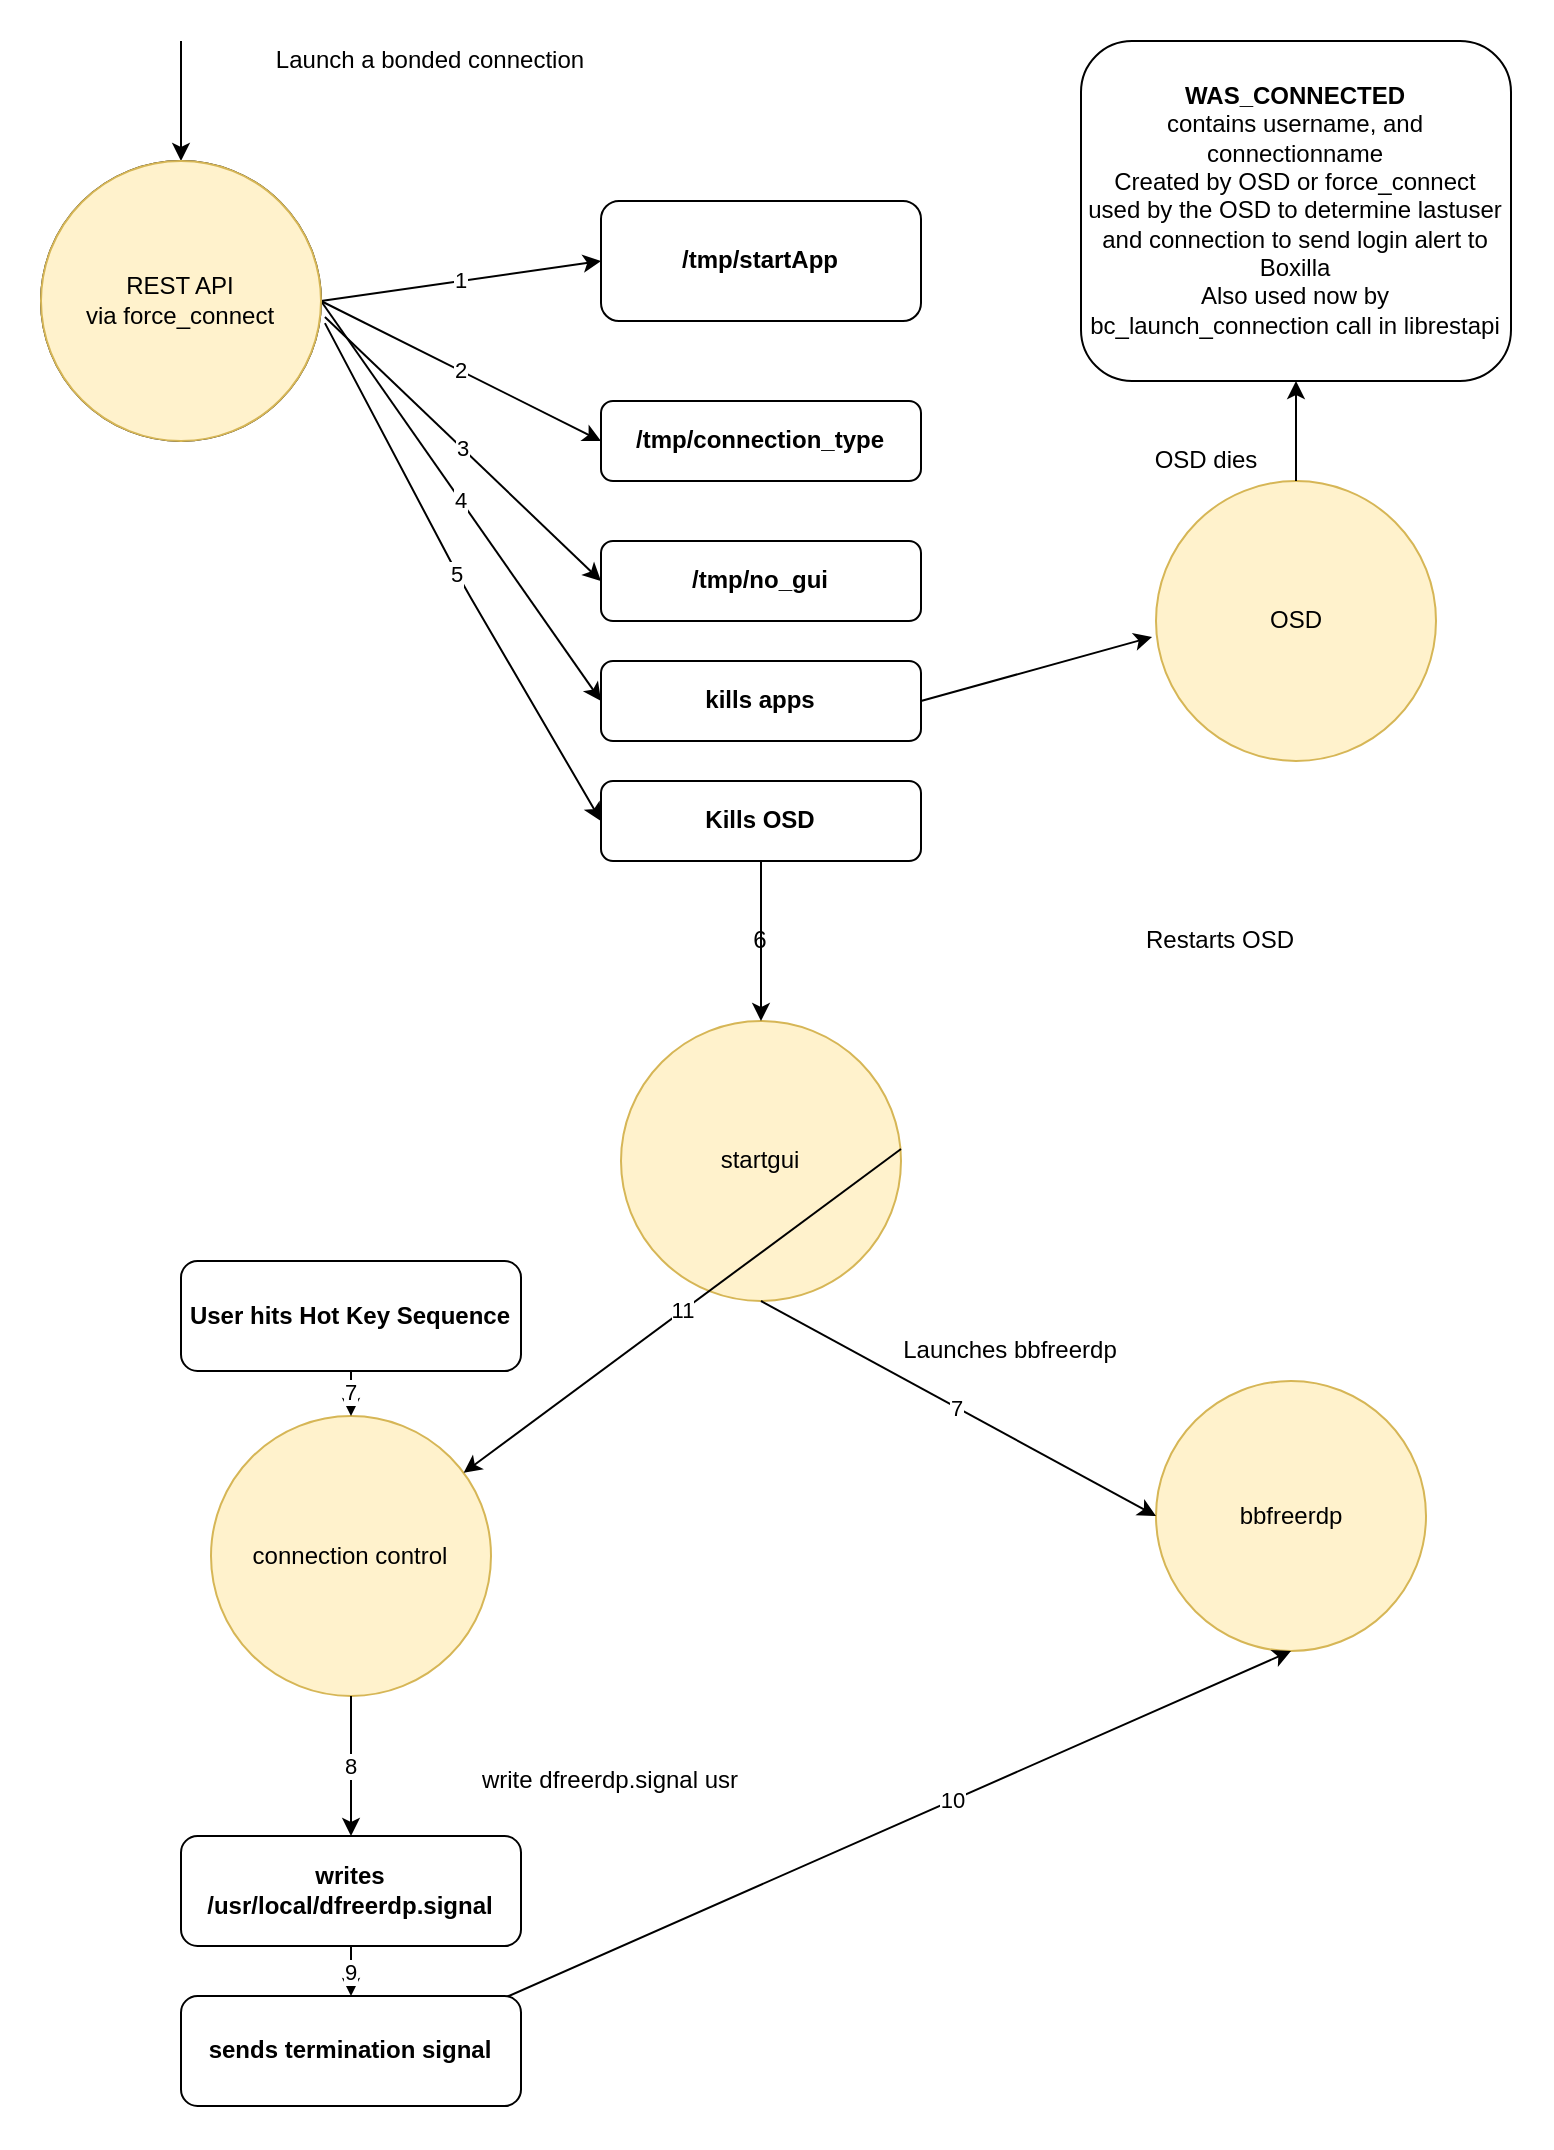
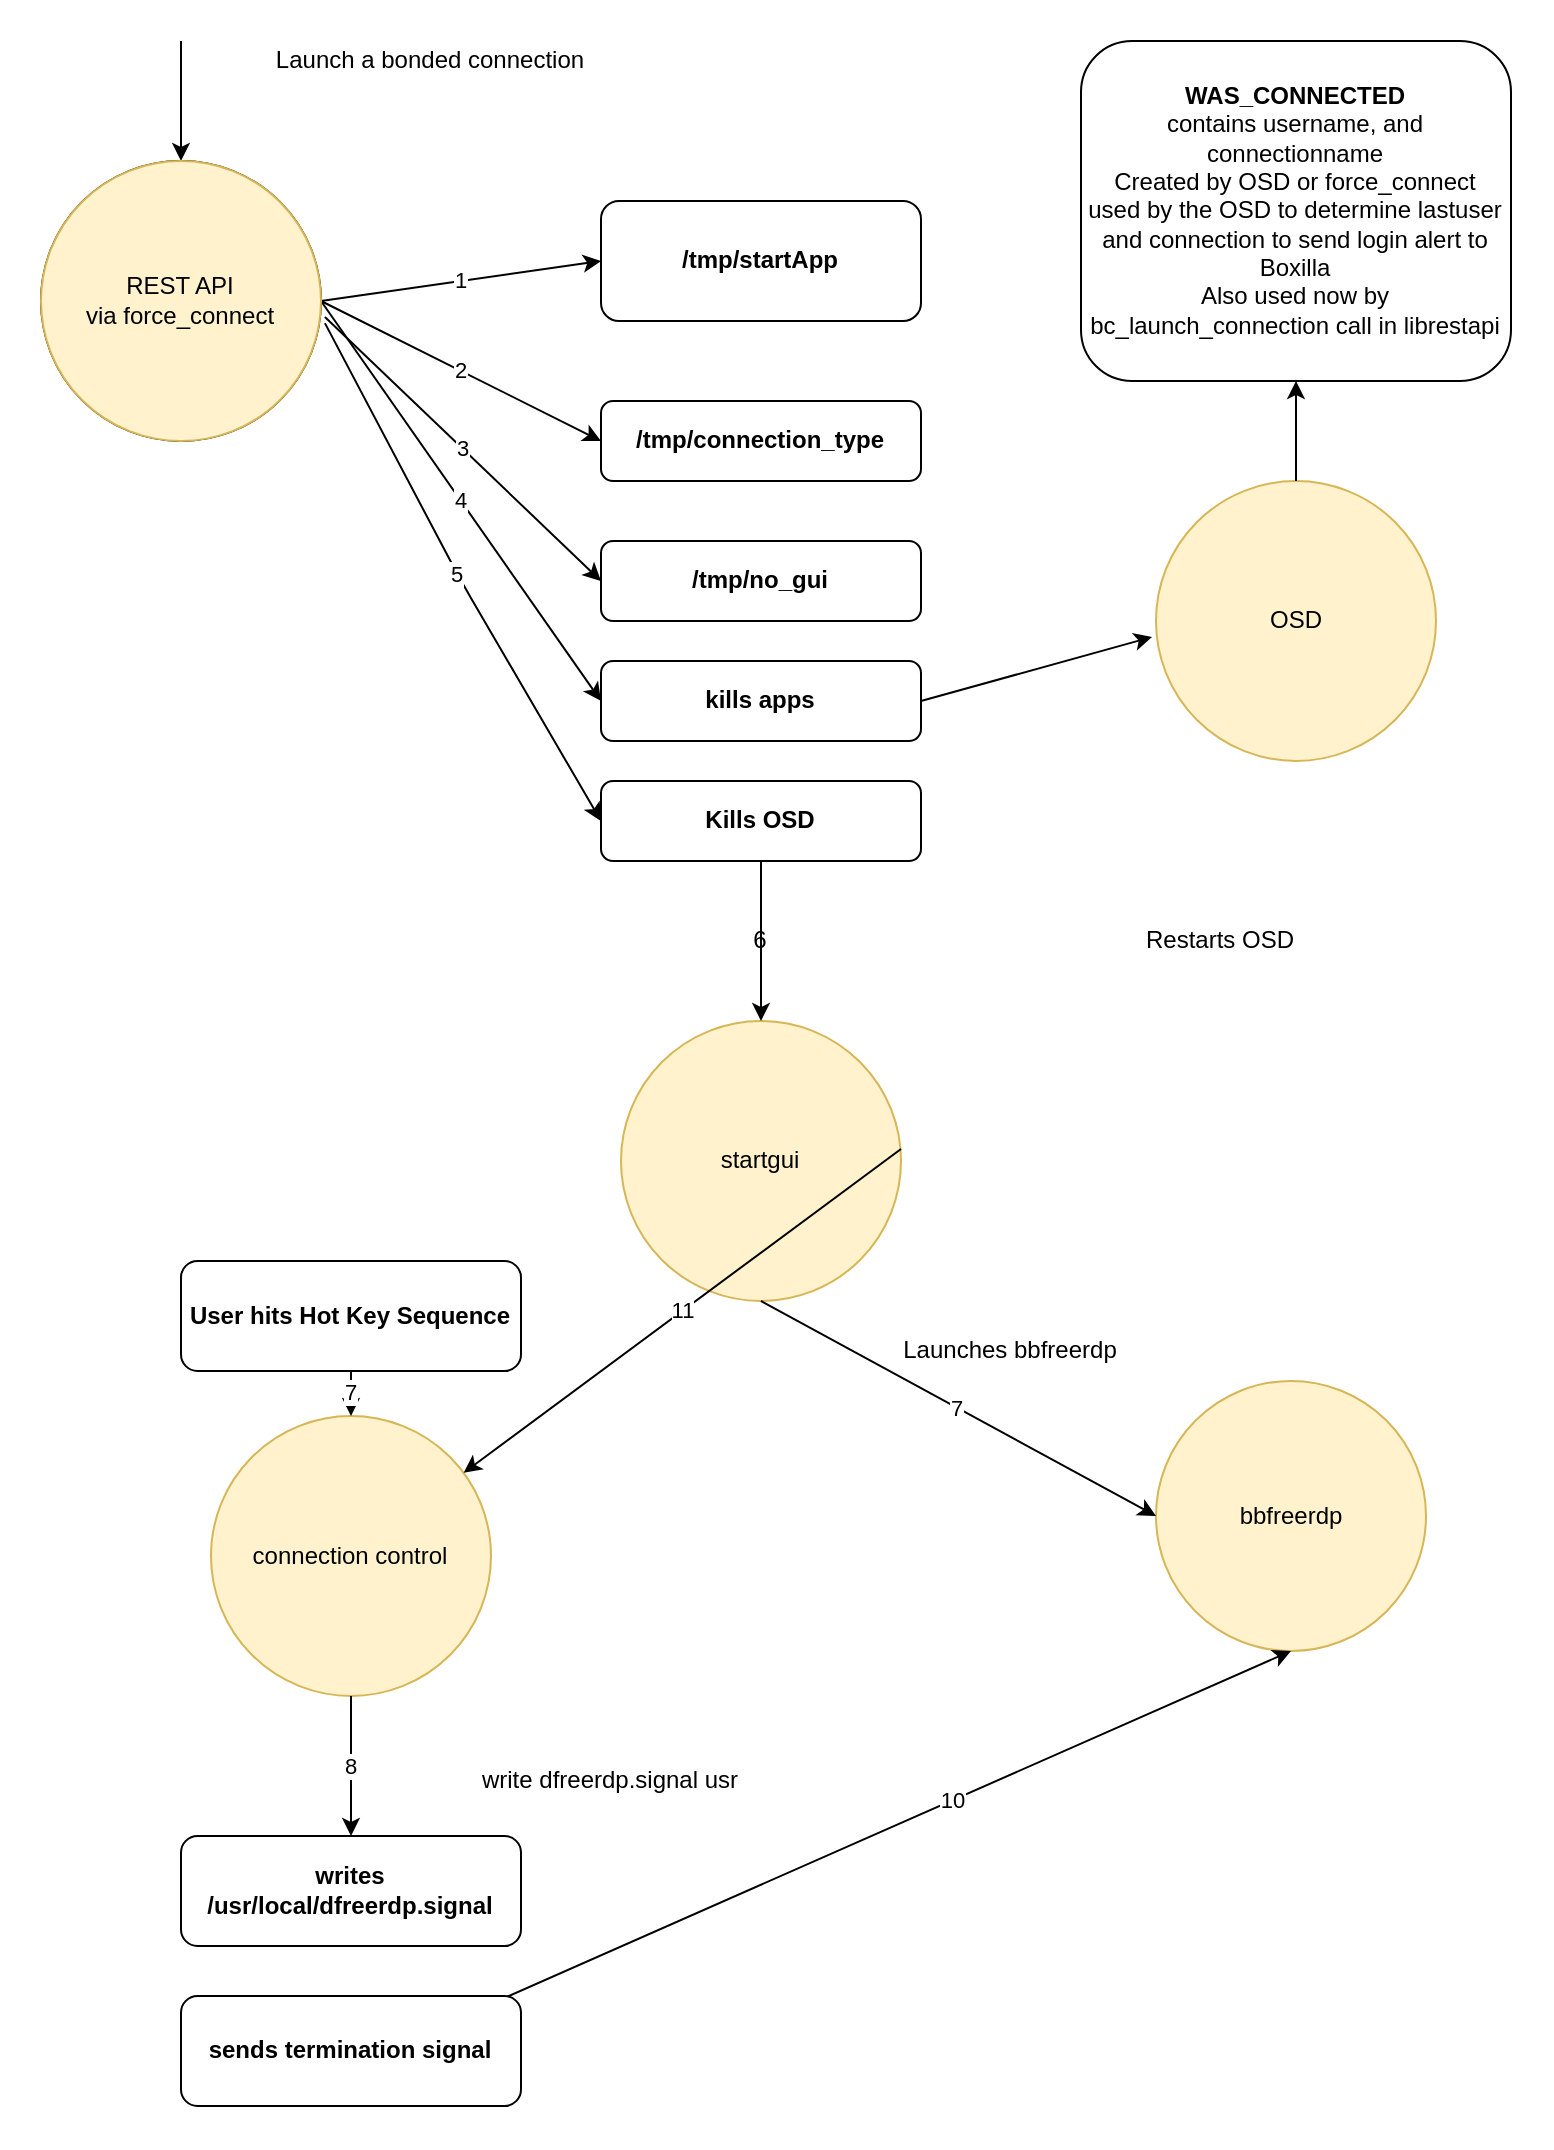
node "OSD dies": removed
edge "writes /usr/local/dfreerdp.signal" -> "sends termination signal": removed, label "9"
